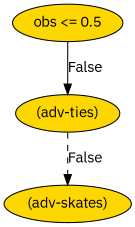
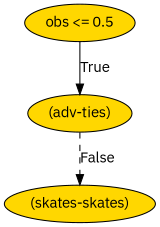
edge "obs <= 0.5" -> "(adv-ties)": label "False" -> "True"
node "(adv-skates)": label "(adv-skates)" -> "(skates-skates)"
